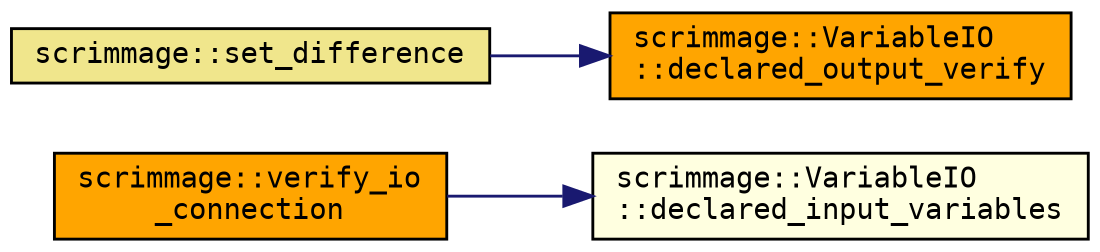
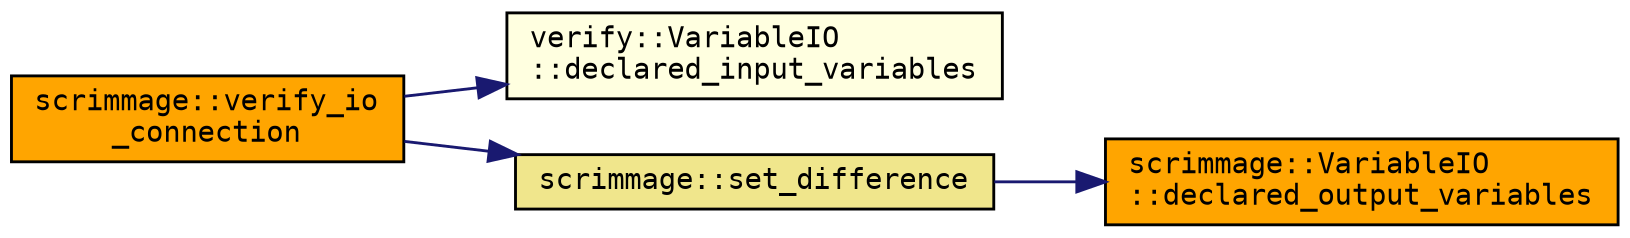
node "scrimmage::VariableIO ::declared_output_verify": label "scrimmage::VariableIO ::declared_output_verify" -> "scrimmage::VariableIO ::declared_output_variables"
edge "scrimmage::verify_io _connection" -> "scrimmage::set_difference": added
node "scrimmage::VariableIO ::declared_input_variables": label "scrimmage::VariableIO ::declared_input_variables" -> "verify::VariableIO ::declared_input_variables"
